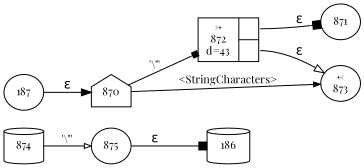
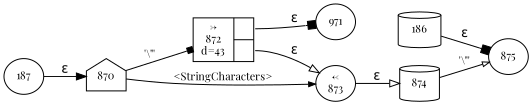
node "871": label "871" -> "971"
edge "← 873" -> "874": added, label "ε"
edge "875" -> "186": reversed
